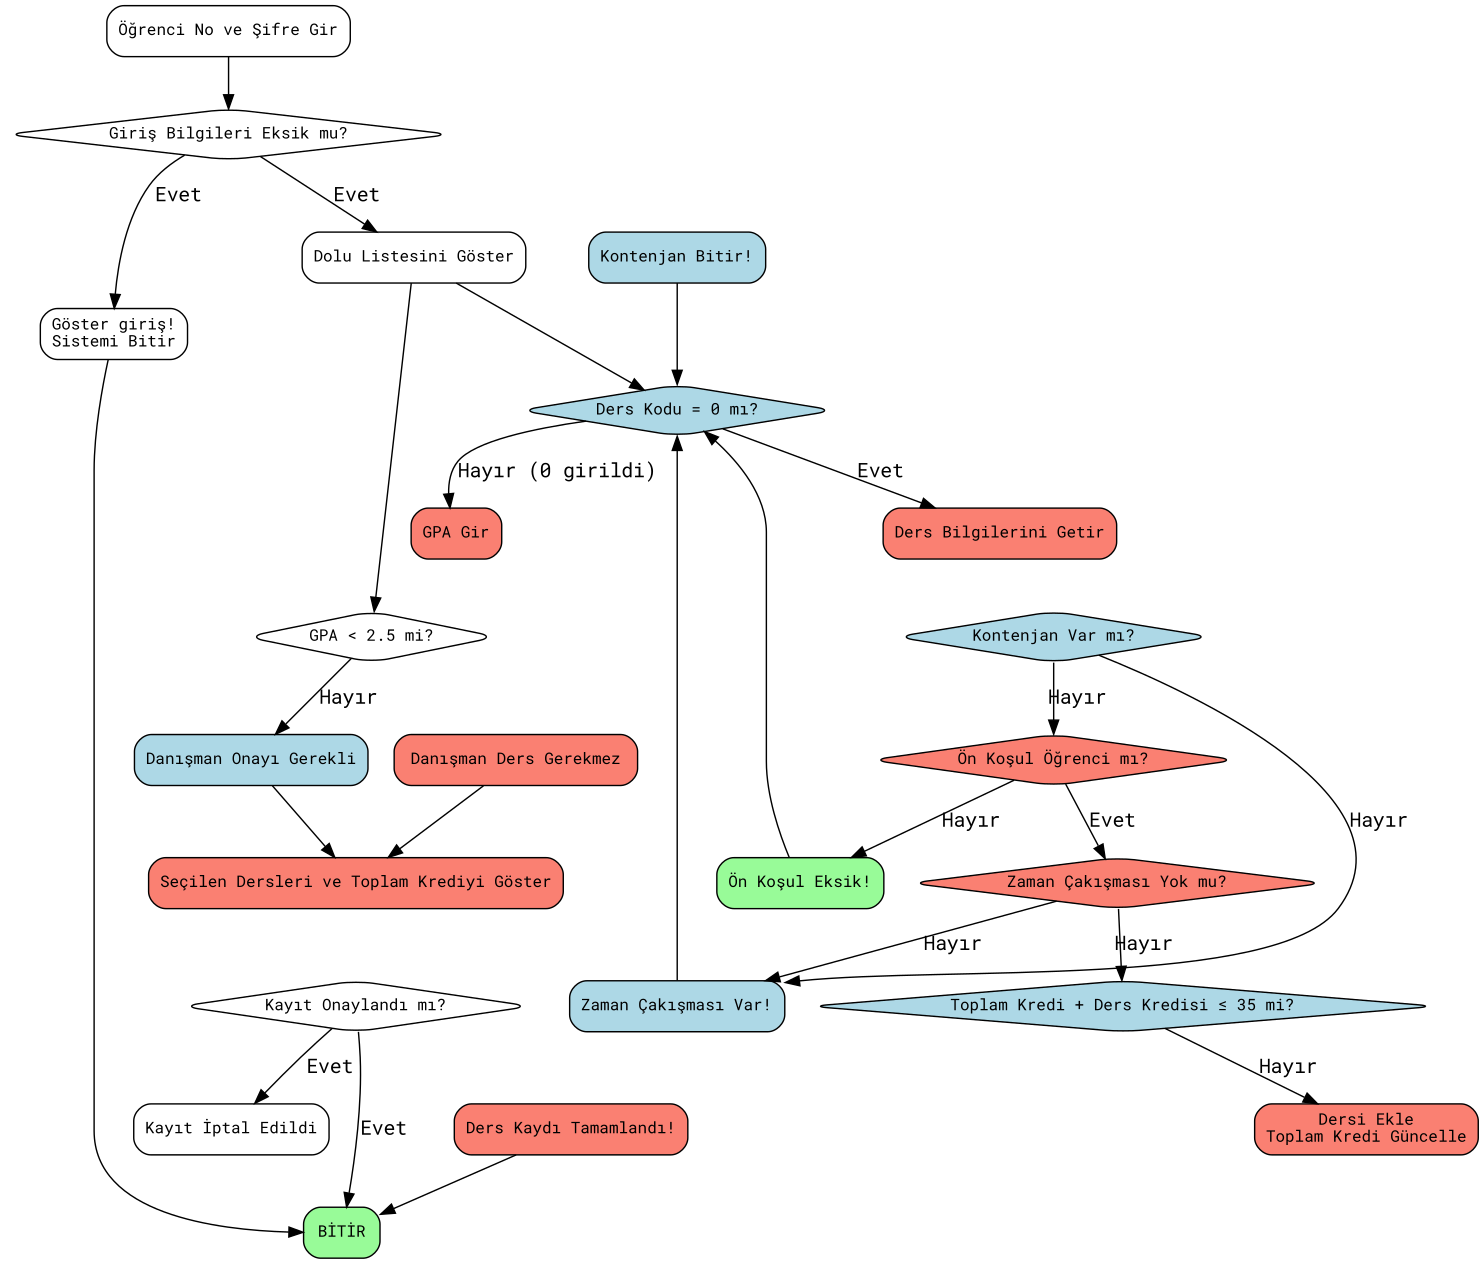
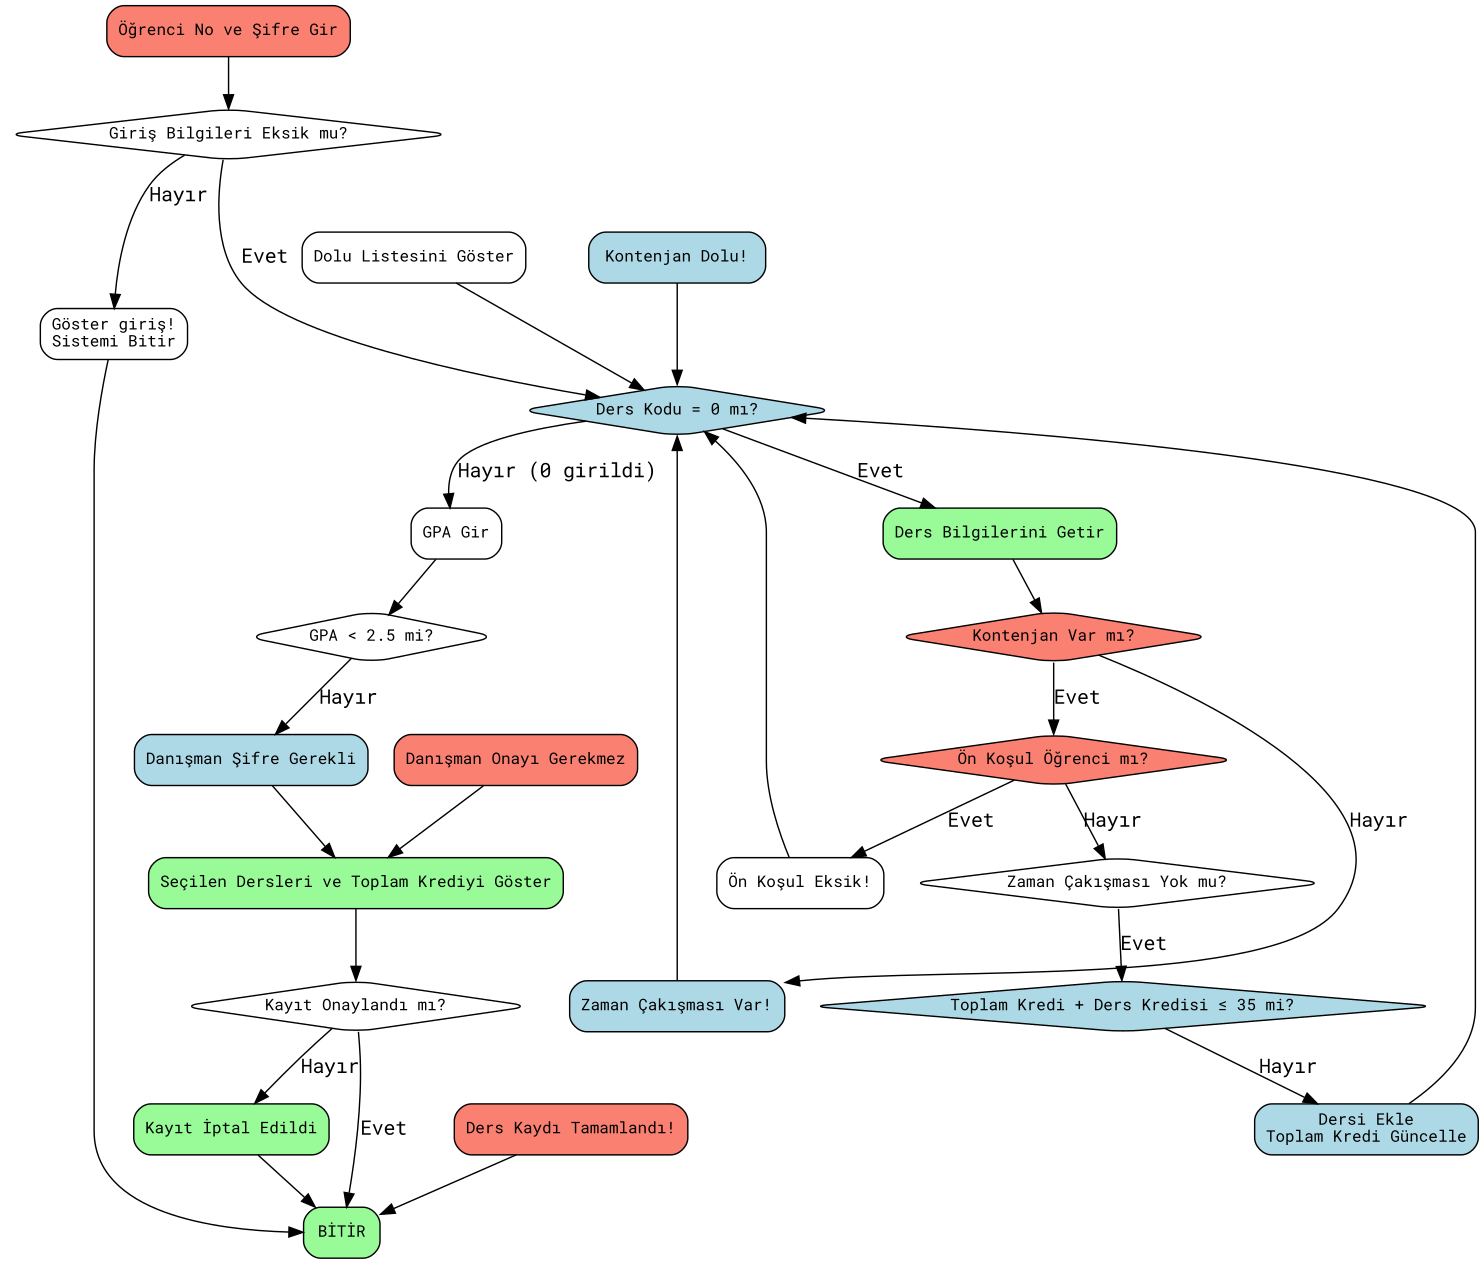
node "Öğrenci No ve Şifre Gir": fillcolor white -> salmon
edge "Giriş Bilgileri Eksik mu?" -> "Dolu Listesini Göster": now "Giriş Bilgileri Eksik mu?" -> "Ders Kodu = 0 mı?"
edge "Giriş Bilgileri Eksik mu?" -> "Göster giriş! Sistemi Bitir": label "Evet" -> "Hayır"
node "Kontenjan Bitir!": label "Kontenjan Bitir!" -> "Kontenjan Dolu!"
edge "Dolu Listesini Göster" -> "GPA < 2.5 mi?": now "GPA Gir" -> "GPA < 2.5 mi?"
edge "Dersi Ekle Toplam Kredi Güncelle" -> "Ders Kodu = 0 mı?": added
node "GPA Gir": fillcolor salmon -> white
node "Ders Bilgilerini Getir": fillcolor salmon -> palegreen
edge "Ders Bilgilerini Getir" -> "Kontenjan Var mı?": added
node "Kontenjan Var mı?": fillcolor lightblue -> salmon
edge "Kontenjan Var mı?" -> "Ön Koşul Öğrenci mı?": label "Hayır" -> "Evet"
node "Danışman Onayı Gerekli": label "Danışman Onayı Gerekli" -> "Danışman Şifre Gerekli"
node "Danışman Ders Gerekmez": label "Danışman Ders Gerekmez" -> "Danışman Onayı Gerekmez"
edge "Ön Koşul Öğrenci mı?" -> "Ön Koşul Eksik!": label "Hayır" -> "Evet"
edge "Ön Koşul Öğrenci mı?" -> "Zaman Çakışması Yok mu?": label "Evet" -> "Hayır"
node "Seçilen Dersleri ve Toplam Krediyi Göster": fillcolor salmon -> palegreen
node "Ön Koşul Eksik!": fillcolor palegreen -> white
node "Zaman Çakışması Yok mu?": fillcolor salmon -> white
edge "Seçilen Dersleri ve Toplam Krediyi Göster" -> "Kayıt Onaylandı mı?": added
edge "Zaman Çakışması Yok mu?" -> "Zaman Çakışması Var!": removed, label "Hayır"
edge "Zaman Çakışması Yok mu?" -> "Toplam Kredi + Ders Kredisi ≤ 35 mi?": label "Hayır" -> "Evet"
edge "Kayıt Onaylandı mı?" -> "Kayıt İptal Edildi": label "Evet" -> "Hayır"
node "Kayıt İptal Edildi": fillcolor white -> palegreen
node "Dersi Ekle Toplam Kredi Güncelle": fillcolor salmon -> lightblue
edge "Kayıt İptal Edildi" -> "BİTİR": added
